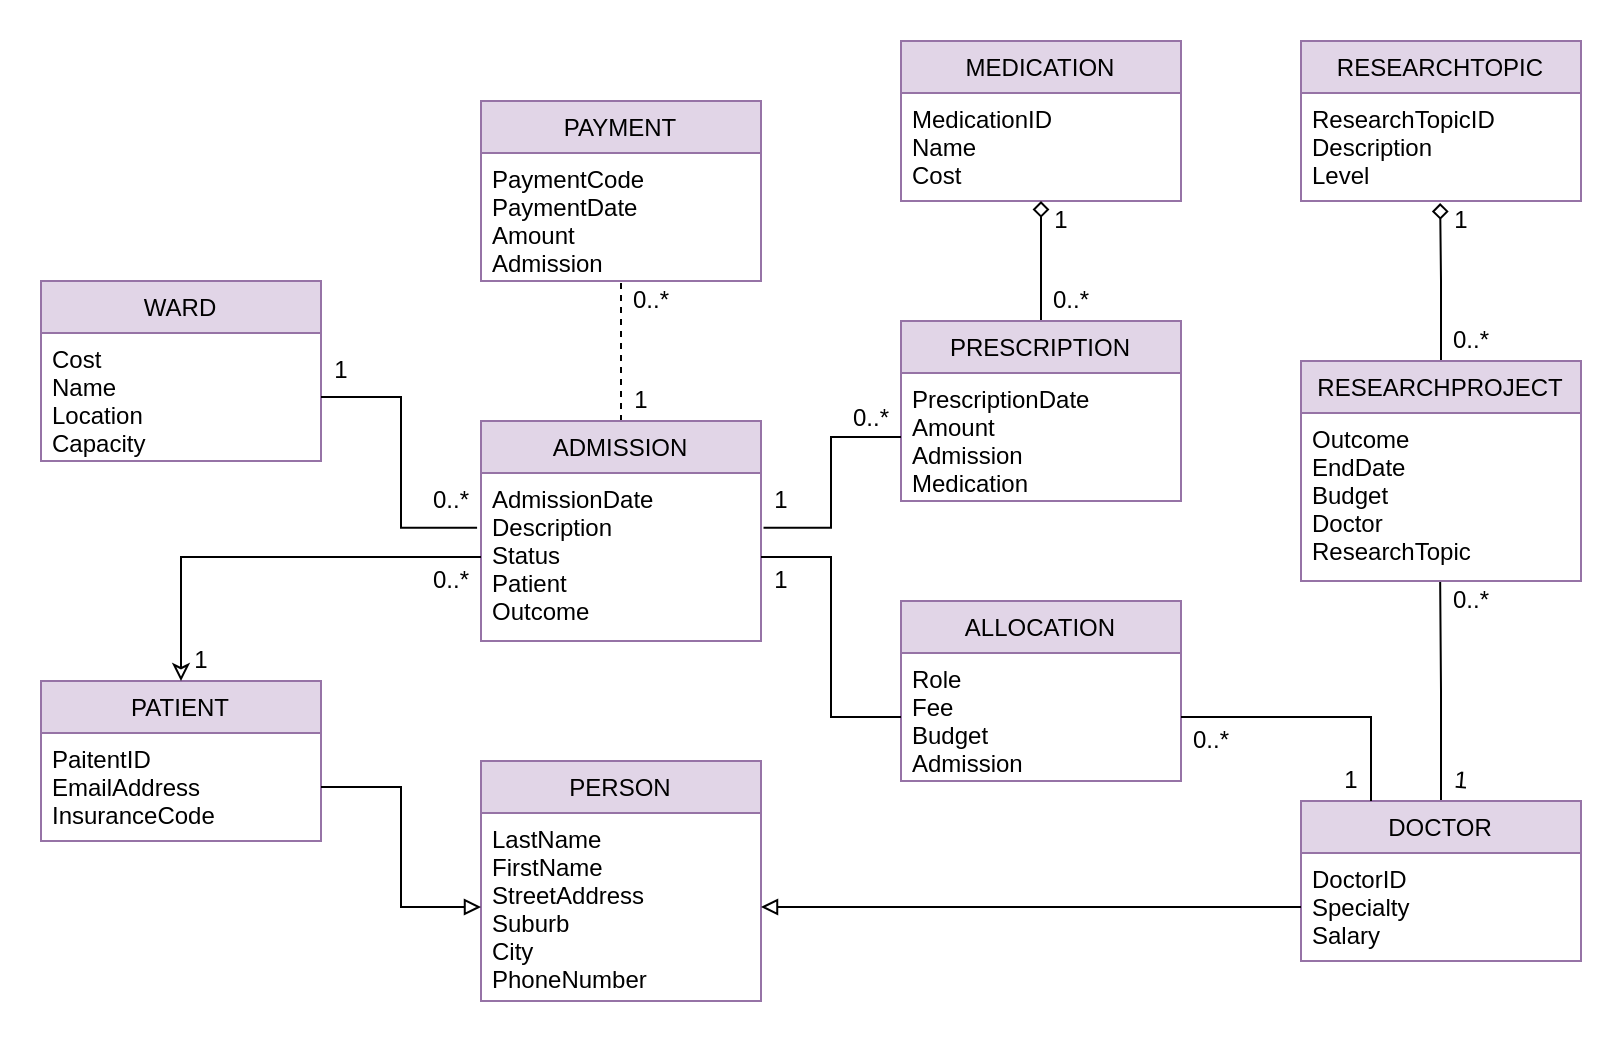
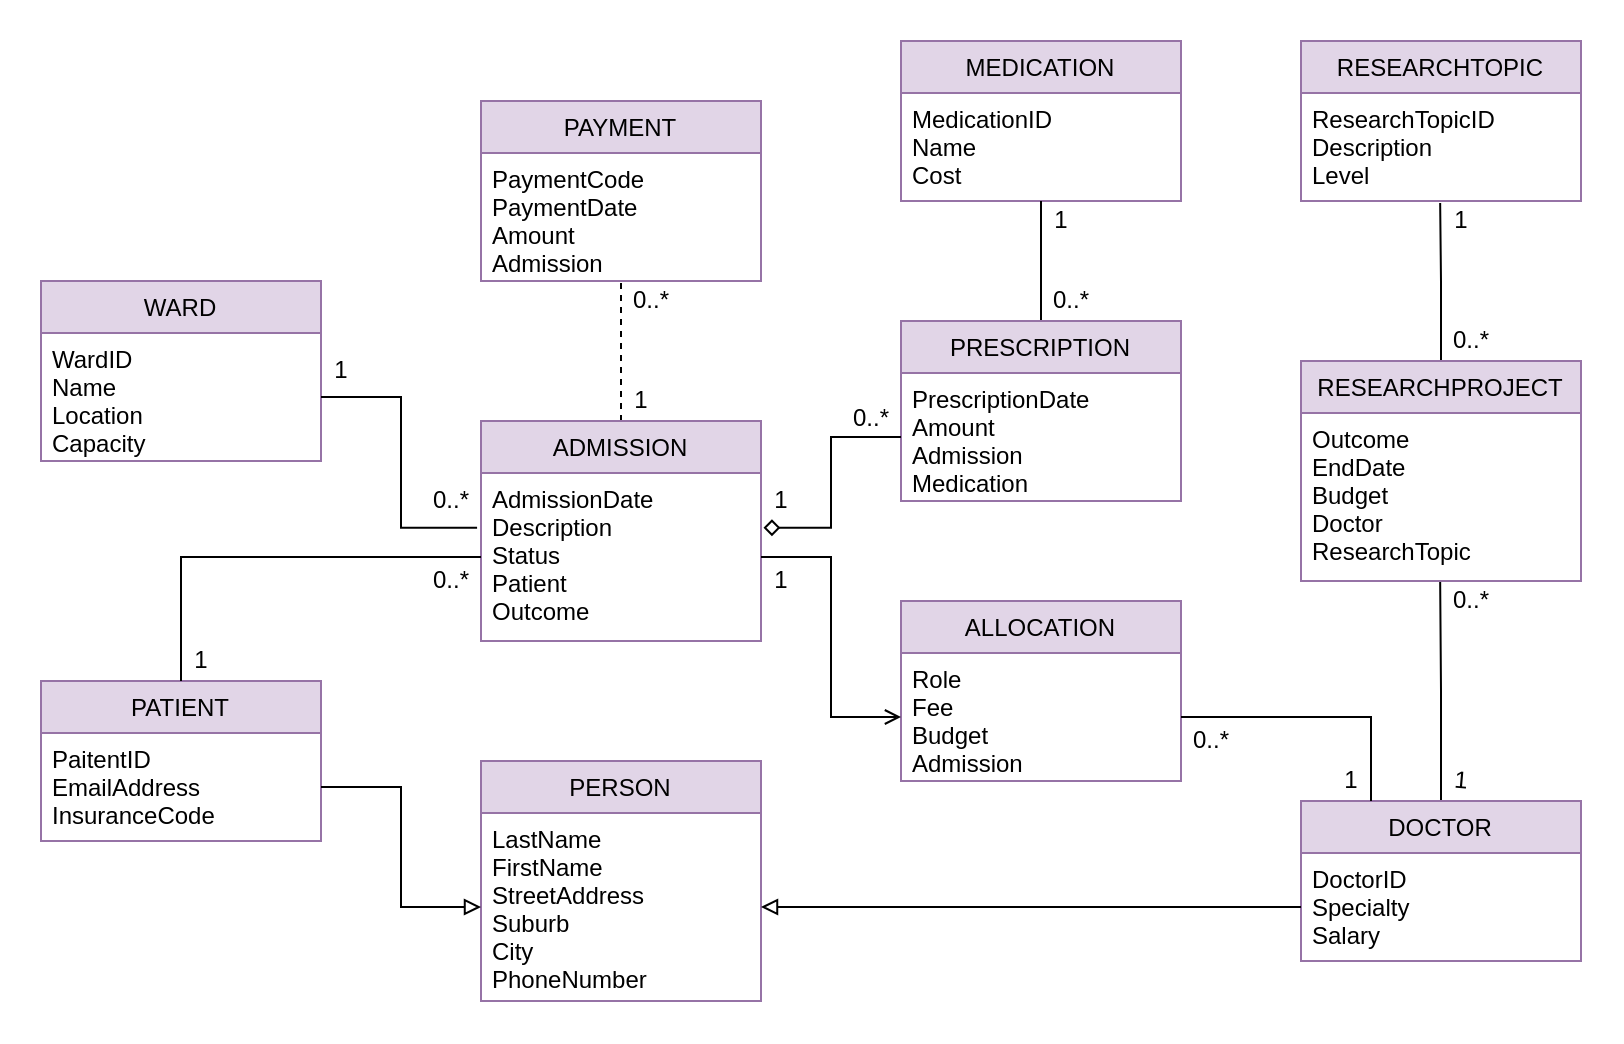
edge "PRESCRIPTION" -> "MedicationID Name Cost": arrowhead diamond -> none
edge "RESEARCHPROJECT" -> "ResearchTopicID Description Level": arrowhead diamond -> none
node "Cost Name Location Capacity": label "Cost Name Location Capacity" -> "WardID Name Location Capacity"
edge "PrescriptionDate Amount Admission Medication" -- "AdmissionDate Description Status Patient Outcome": arrowhead none -> diamond
edge "AdmissionDate Description Status Patient Outcome" -> "PATIENT": arrowhead classic -> none
edge "AdmissionDate Description Status Patient Outcome" -- "Role Fee Budget Admission": arrowhead none -> open
